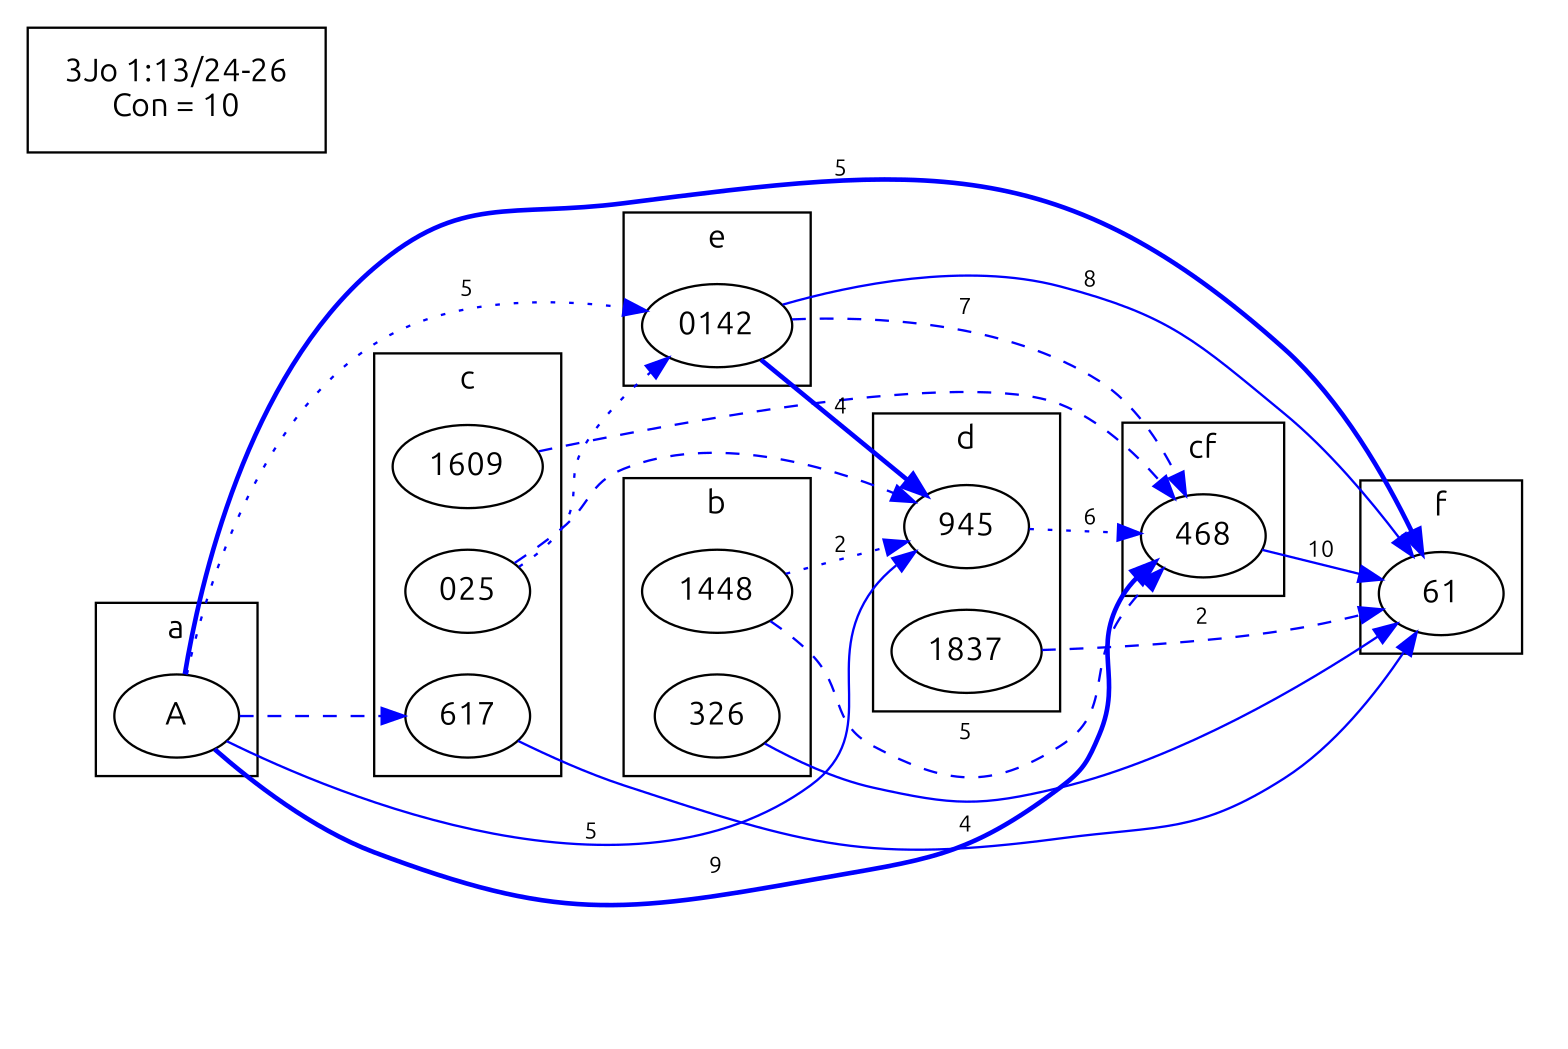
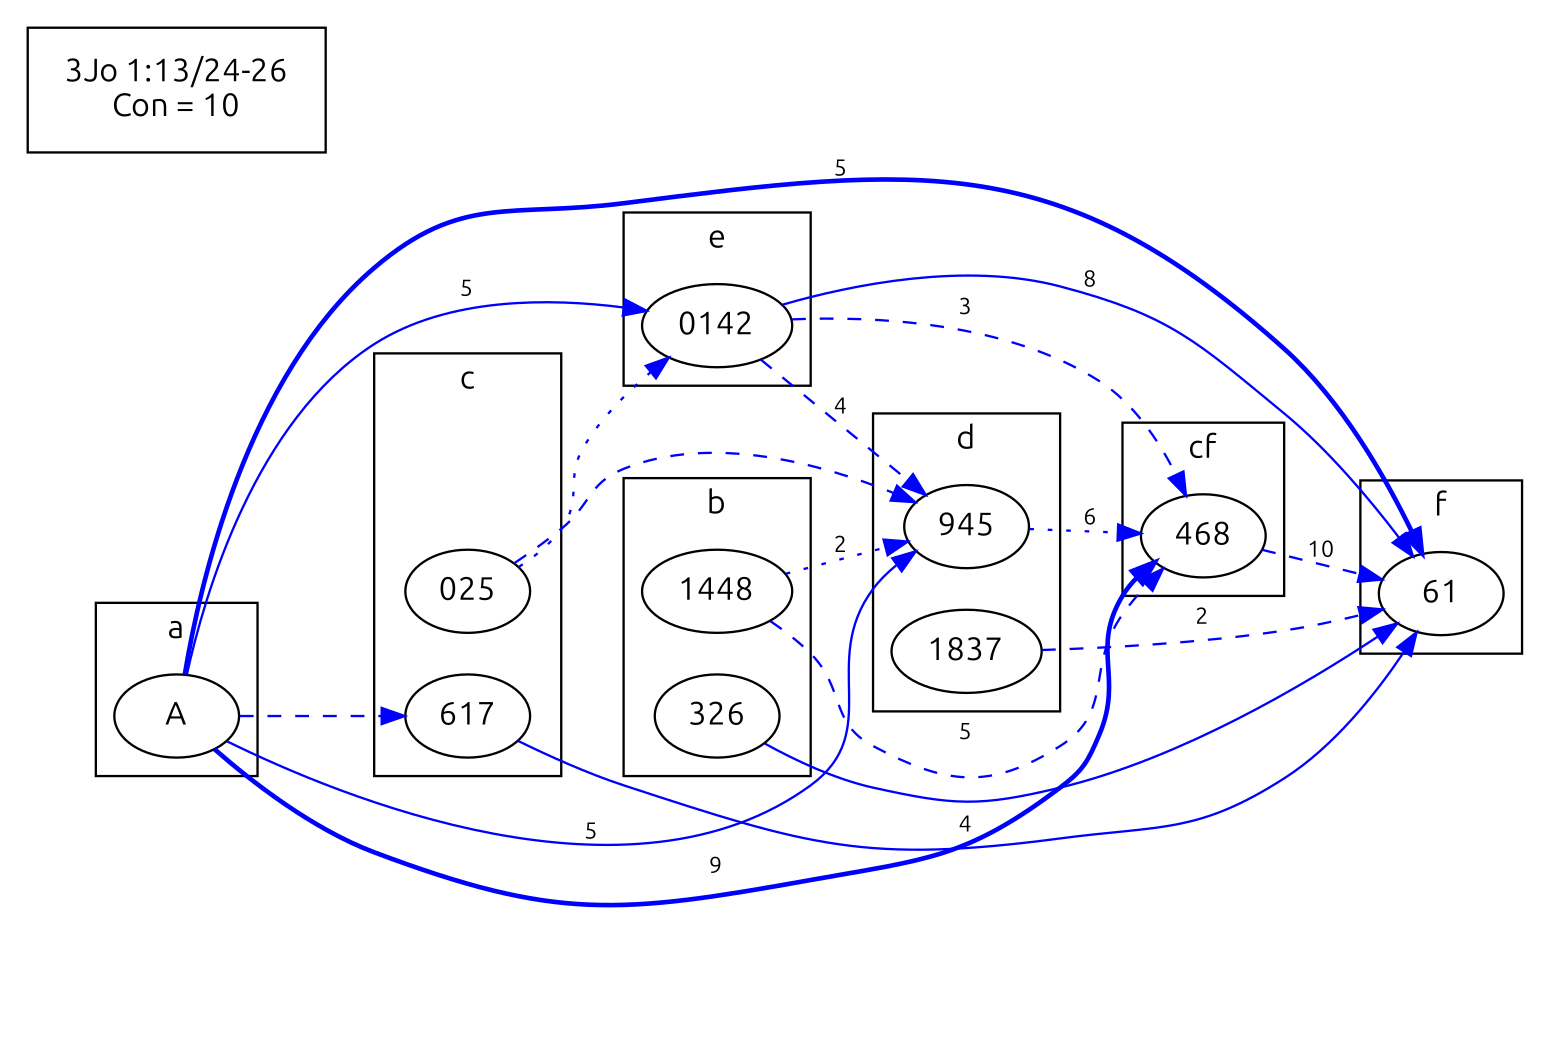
edge "0142" -> "468": label "7" -> "3"
edge "A" -> "0142": style dotted -> solid
edge "0142" -> "945": style bold -> dashed
node "1609": removed
edge "468" -> "61": style solid -> dashed
